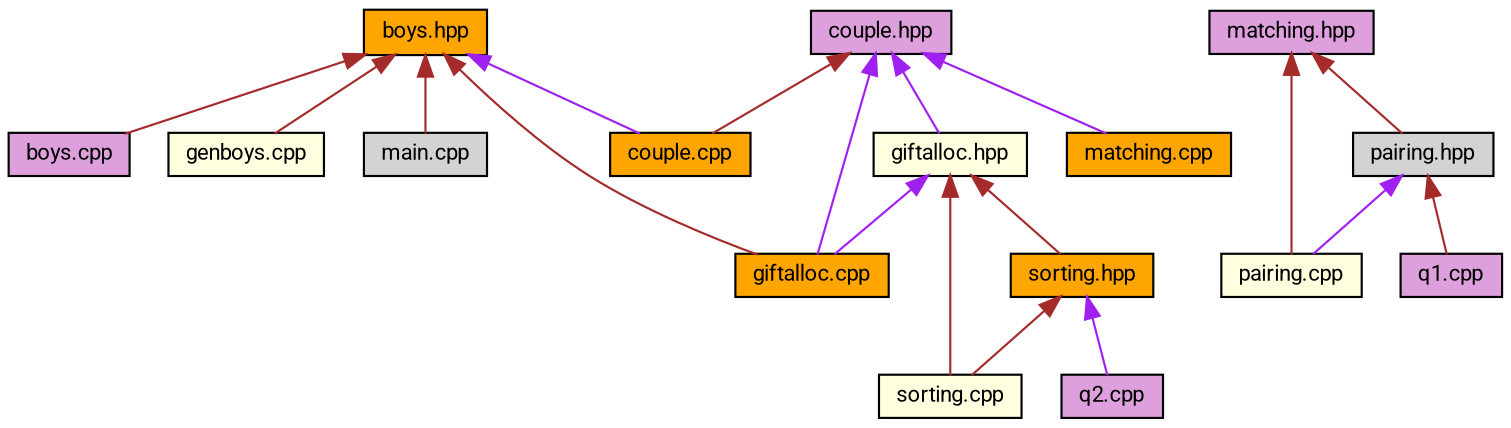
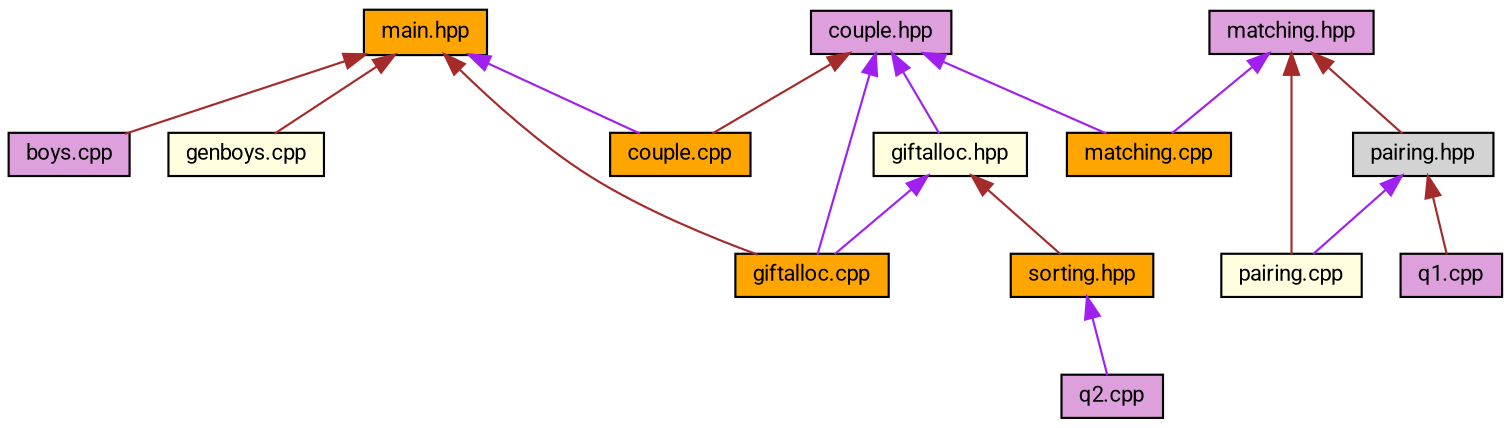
node "boys.hpp": label "boys.hpp" -> "main.hpp"
edge "matching.cpp" -> "matching.hpp": added
node "main.cpp": removed
node "sorting.cpp": removed
